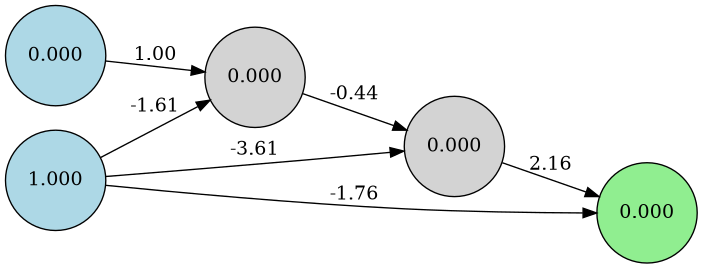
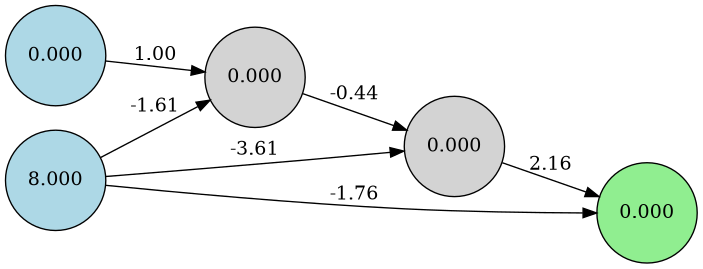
node "1.000": label "1.000" -> "8.000"
